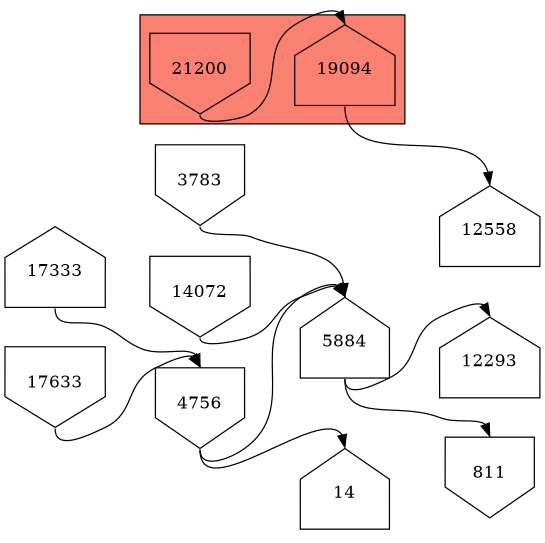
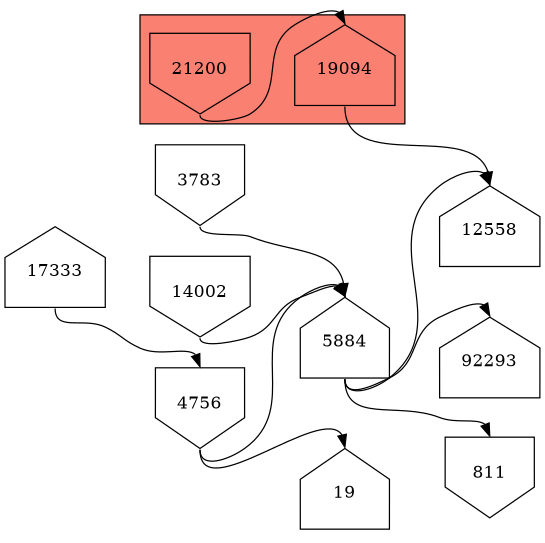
edge "5884" -> "12558": added
node "14072": label "14072" -> "14002"
node "12293": label "12293" -> "92293"
node "17633": removed
node "14": label "14" -> "19"
